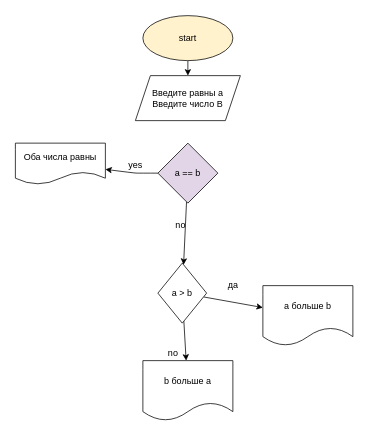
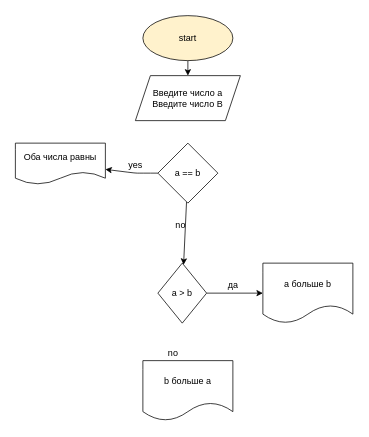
node "Введите равны a Введите число B": label "Введите равны a Введите число B" -> "Введите число a Введите число B"
node "a == b": fillcolor #e1d5e7 -> #ffffff
node "a больше b": moved (308, 315) -> (308, 293)
edge "a > b" -> "b больше a": removed
